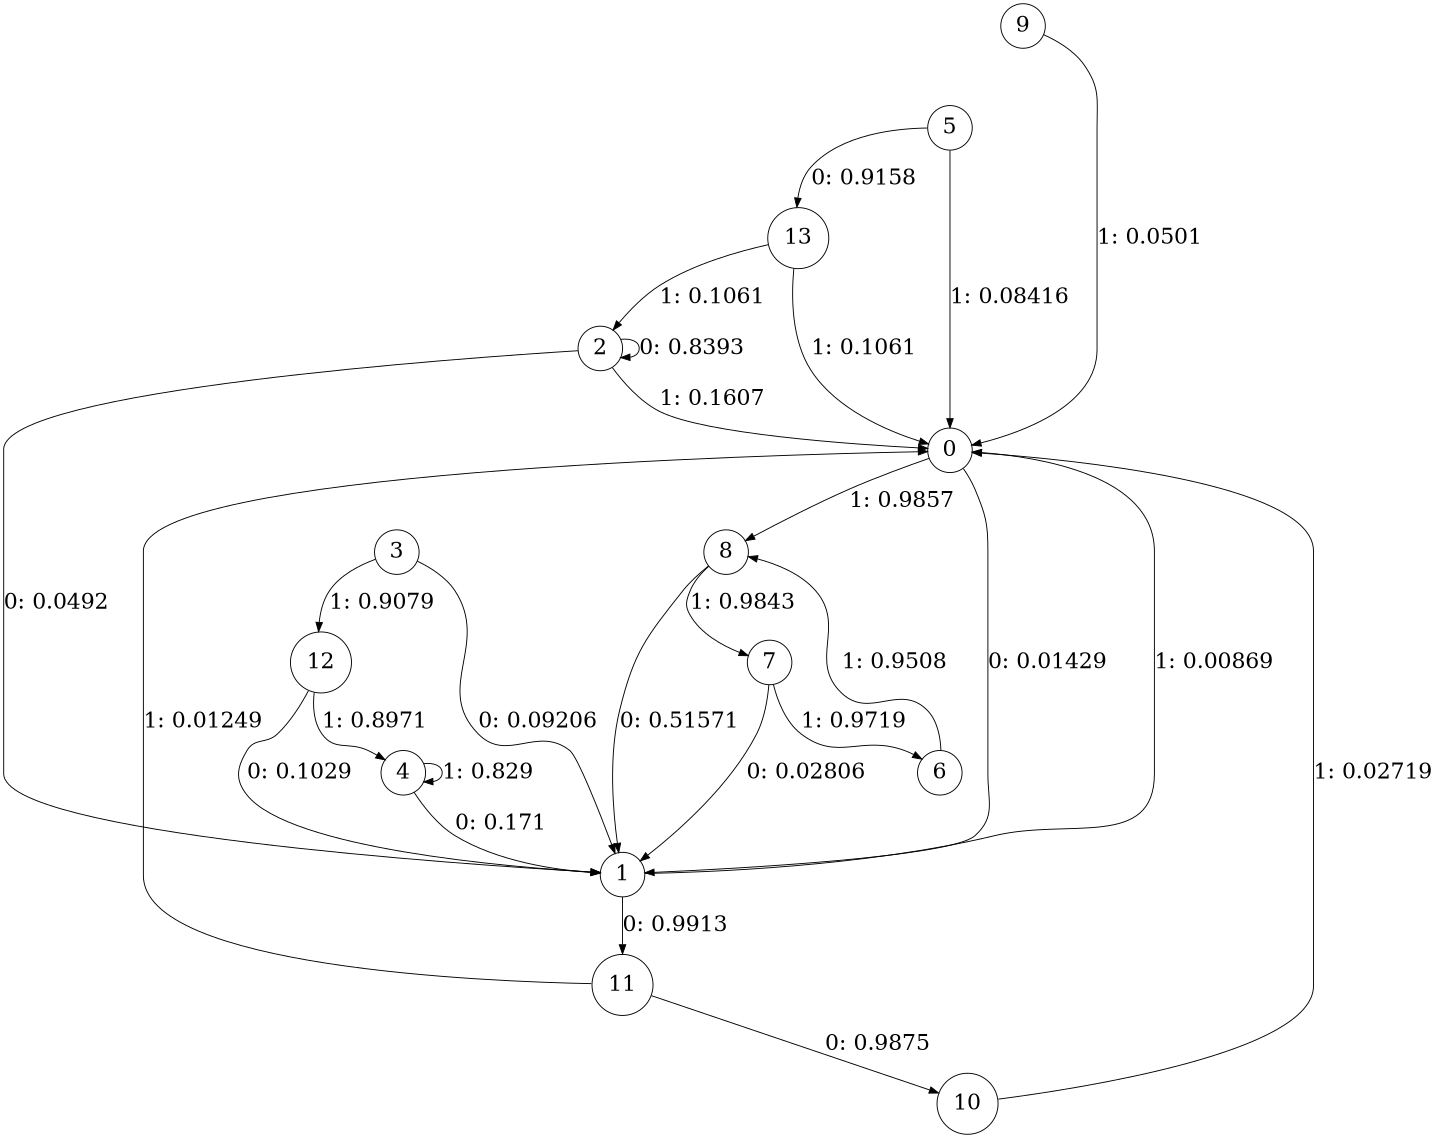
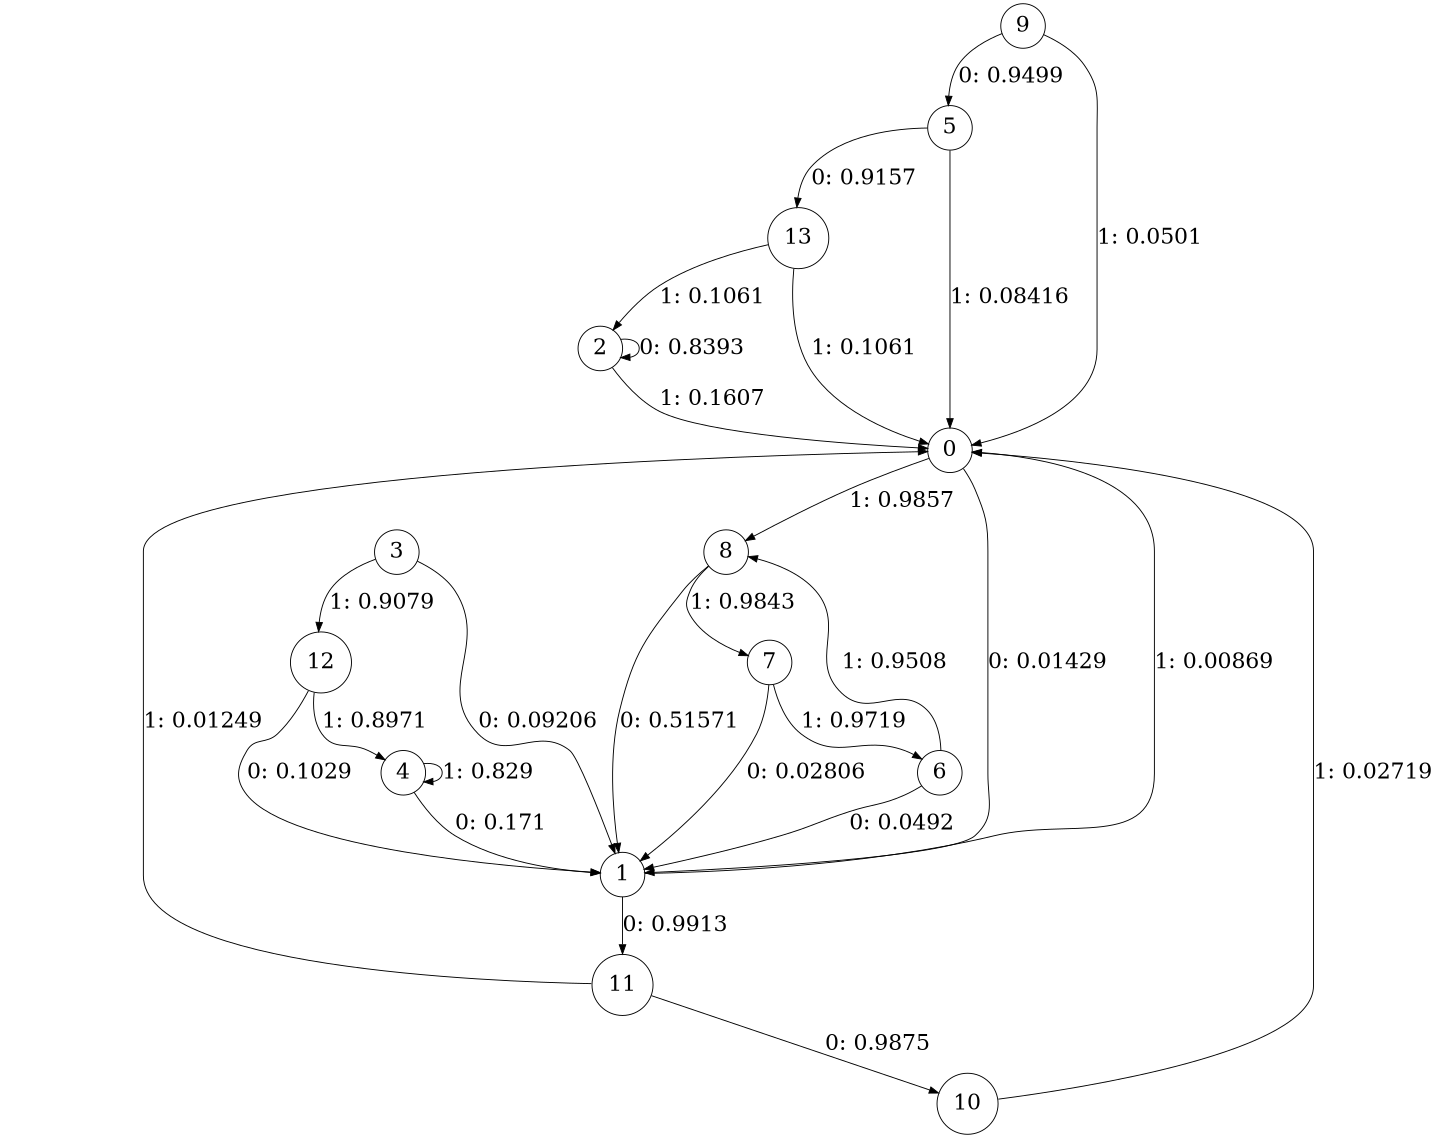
edge "9" -> "5": added, label "0: 0.9499"
edge "5" -> "13": label "0: 0.9158   " -> "0: 0.9157   "
edge "2" -> "1": now "6" -> "1"
